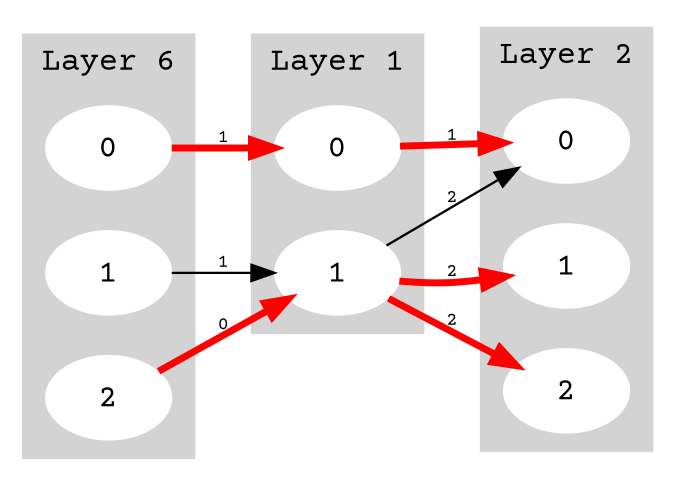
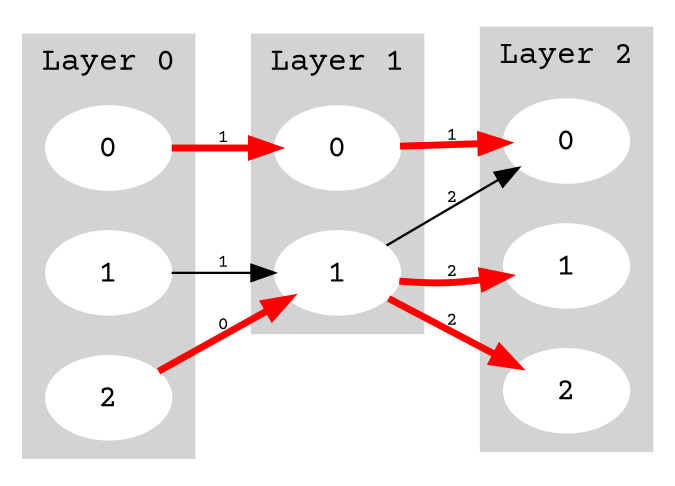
cluster "Layer 6": label "Layer 6" -> "Layer 0"
